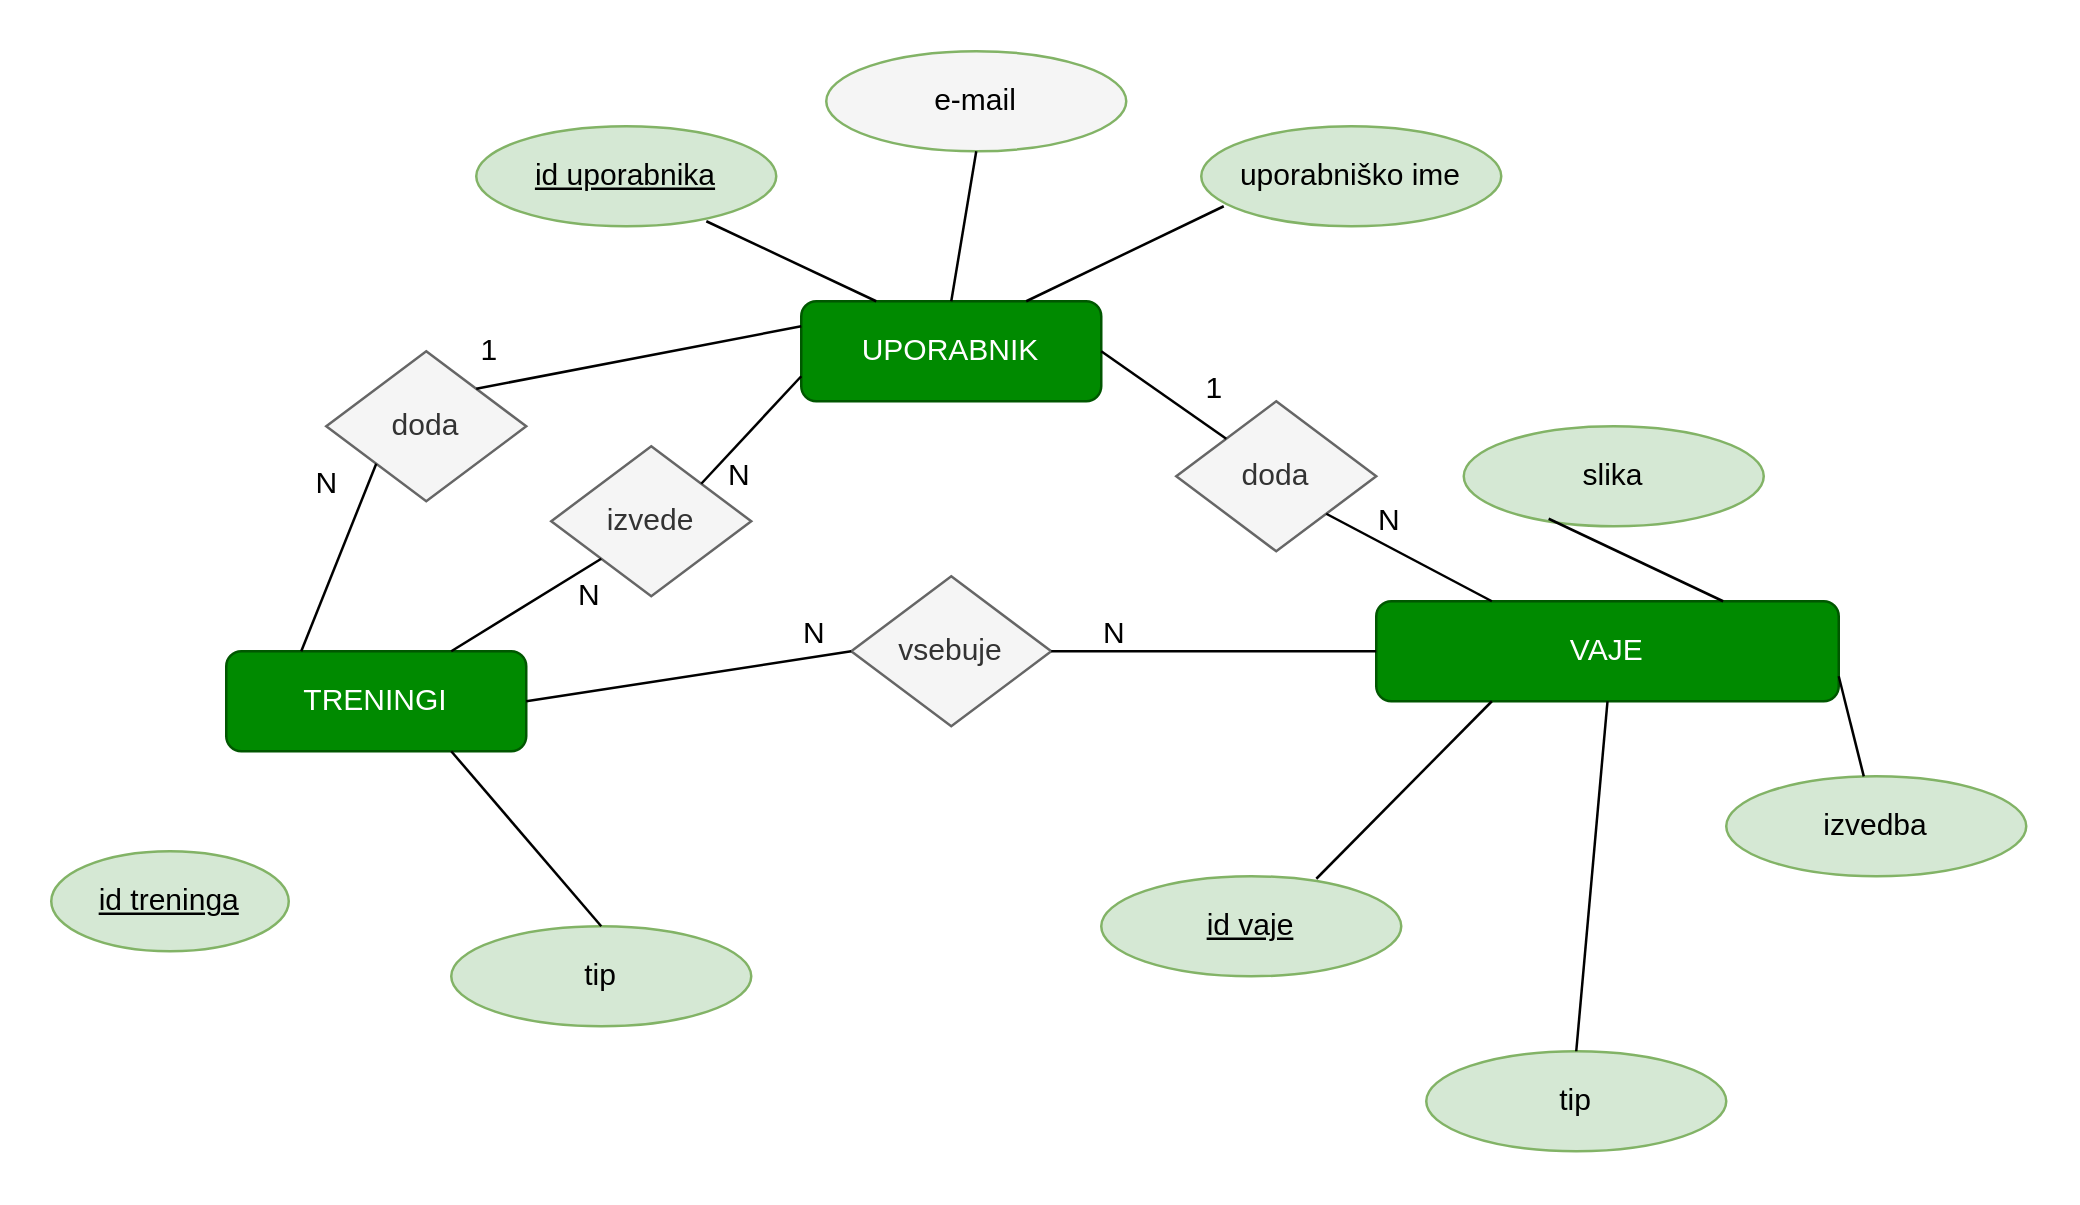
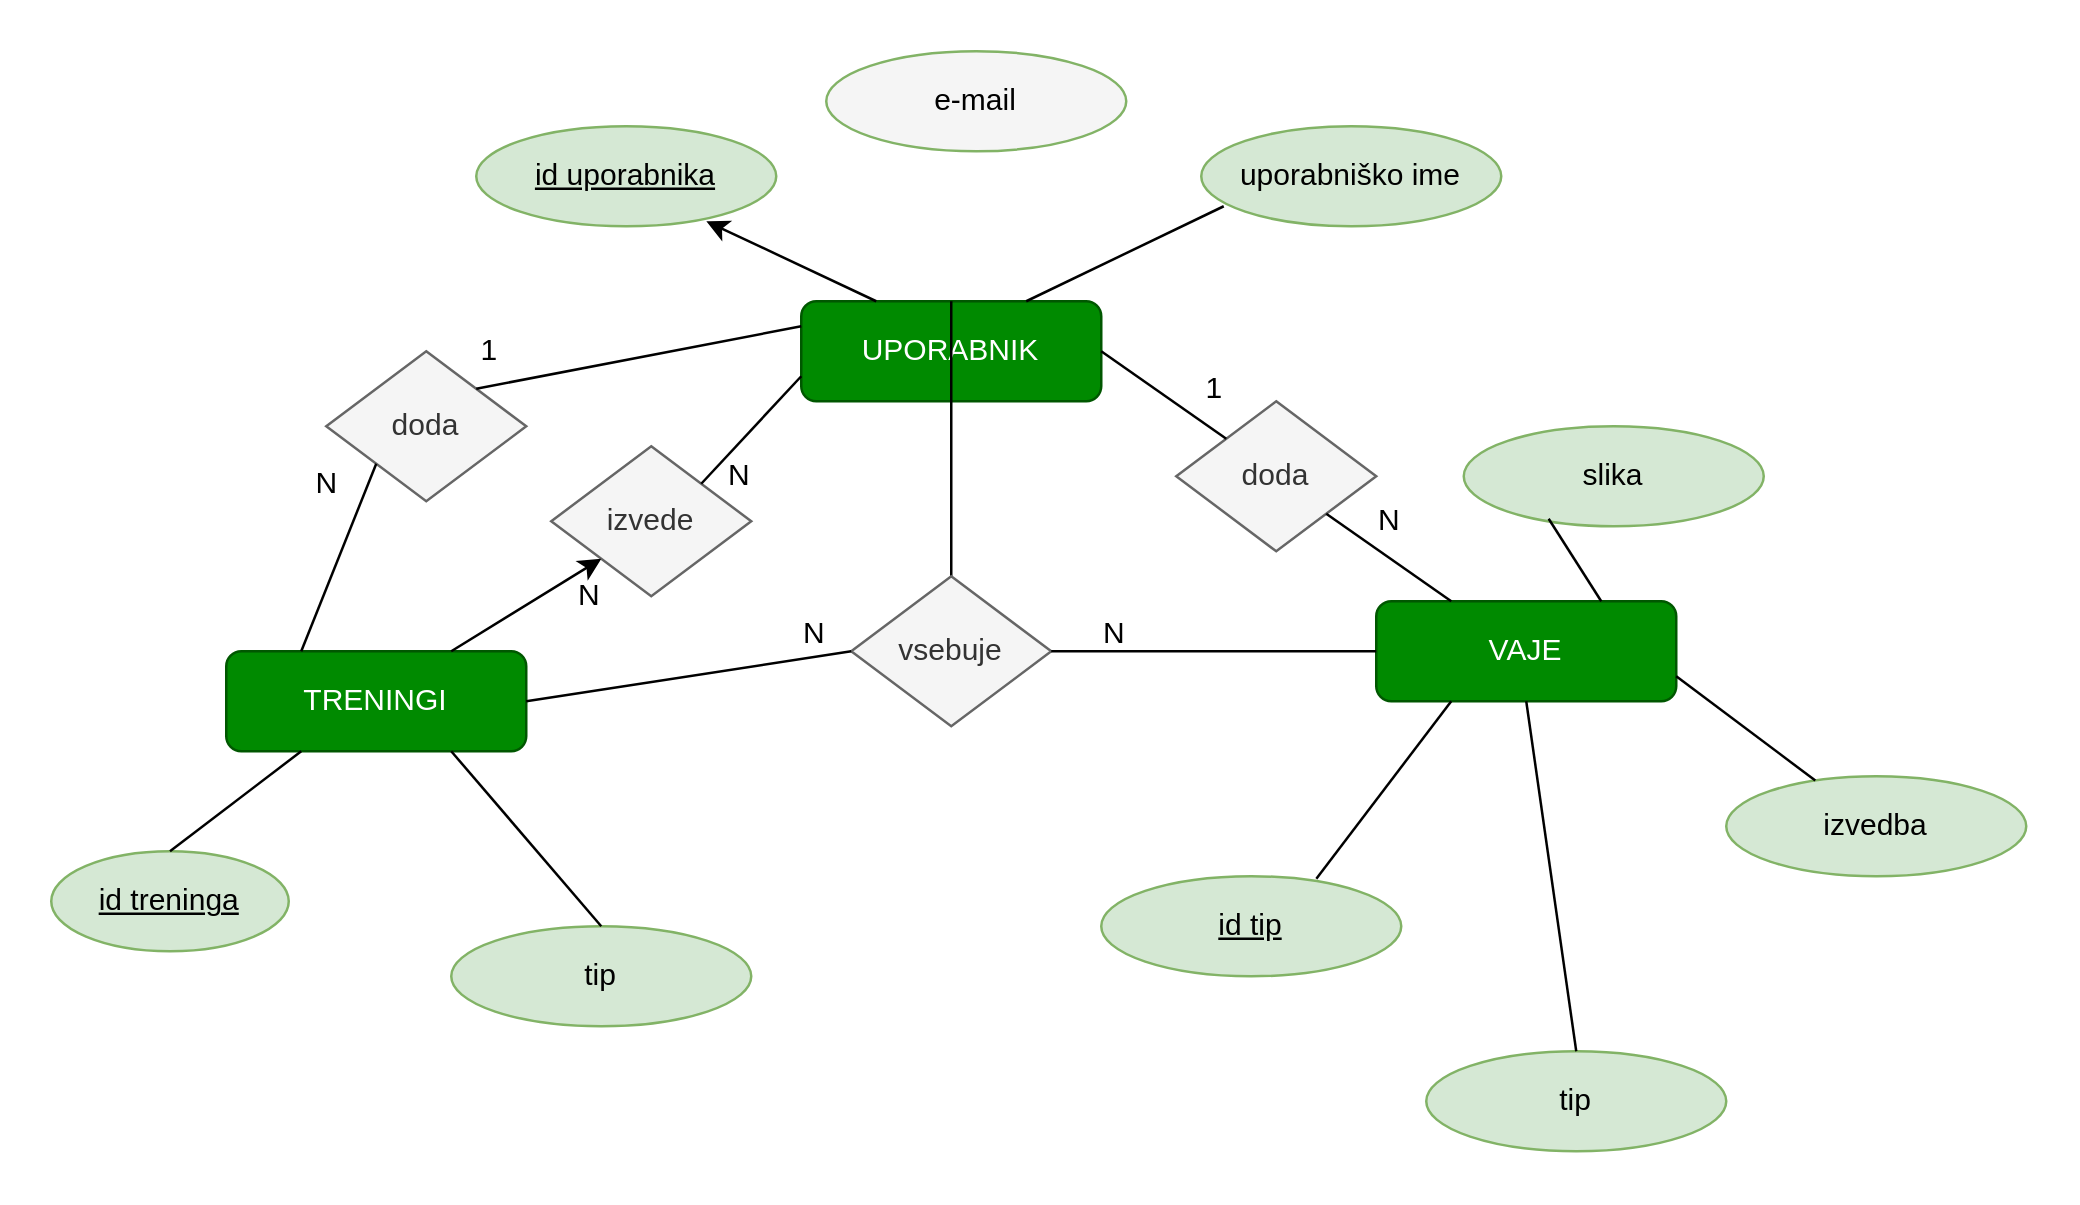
edge "id uporabnika" -- "UPORABNIK": arrowhead none -> classic
edge "e-mail" -- "UPORABNIK": now "vsebuje" -- "UPORABNIK"
edge "izvede" -- "TRENINGI": arrowhead none -> classic
node "VAJE": size 463x100 -> 300x100
edge "TRENINGI" -- "id treninga": added
node "id vaje": label "id vaje" -> "id tip"
